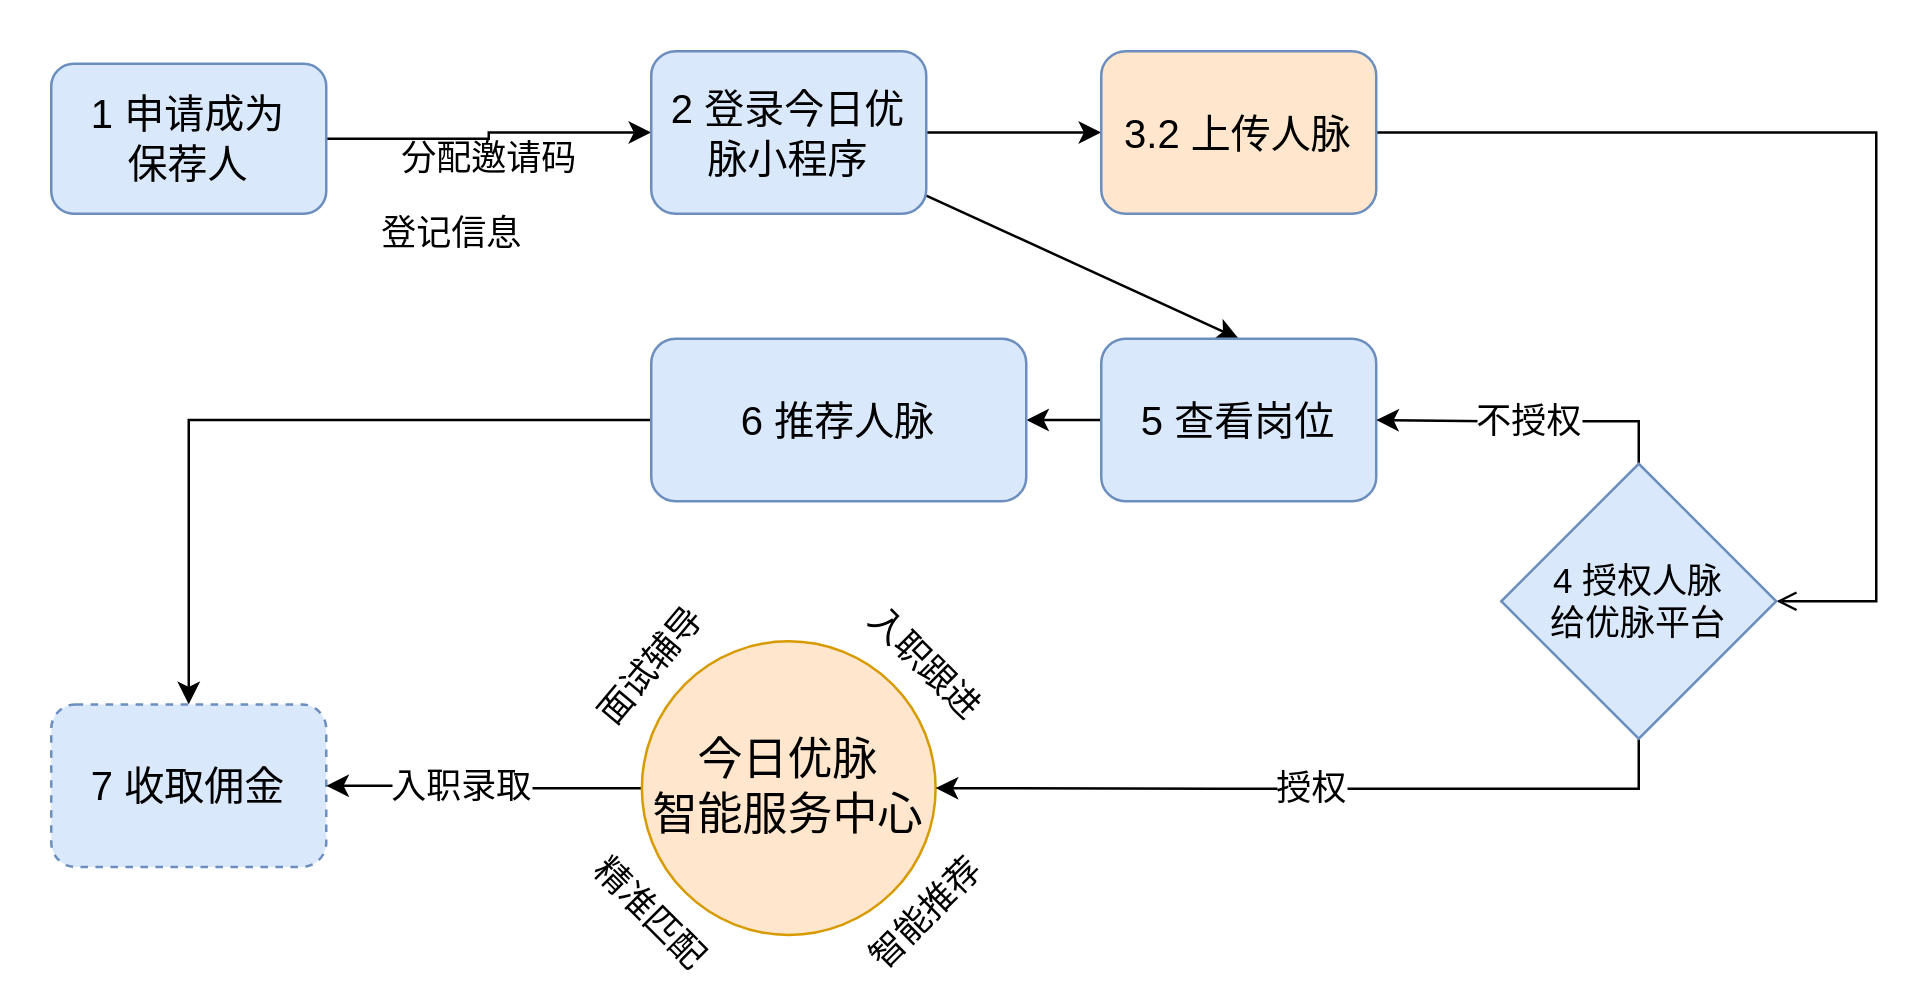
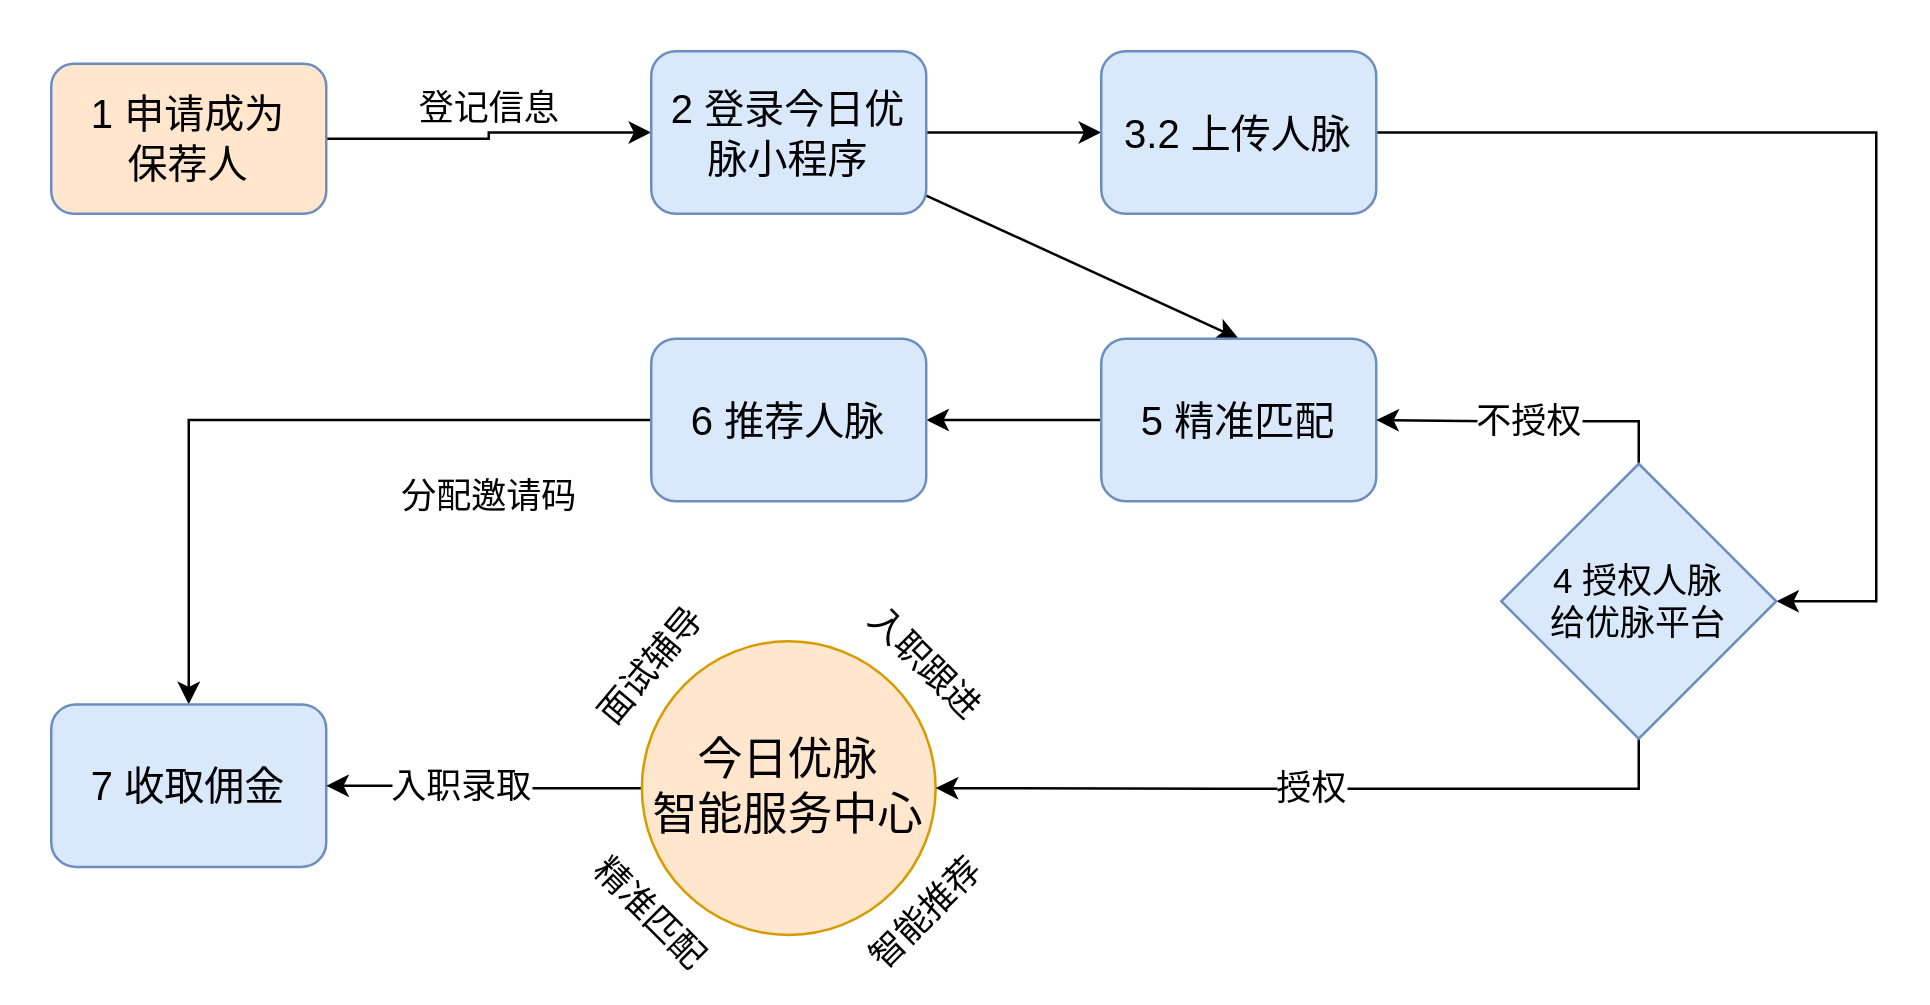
node "3.2 上传人脉": fillcolor #ffe6cc -> #dae8fc
node "1 申请成为 保荐人": fillcolor #dae8fc -> #ffe6cc
node "分配邀请码": moved (489, 158) -> (489, 495)
node "登记信息": moved (451, 233) -> (489, 108)
node "6 推荐人脉": size 375x163 -> 275x163
node "5 查看岗位": label "5 查看岗位" -> "5 精准匹配"
edge "3.2 上传人脉" -> "4 授权人脉 给优脉平台": arrowhead open -> classic
node "7 收取佣金": style dashed -> solid
